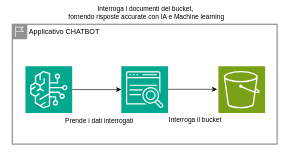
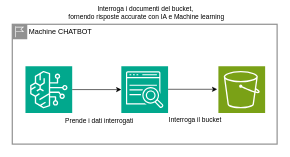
node "Applicativo CHATBOT": label "Applicativo CHATBOT" -> "Machine CHATBOT"
